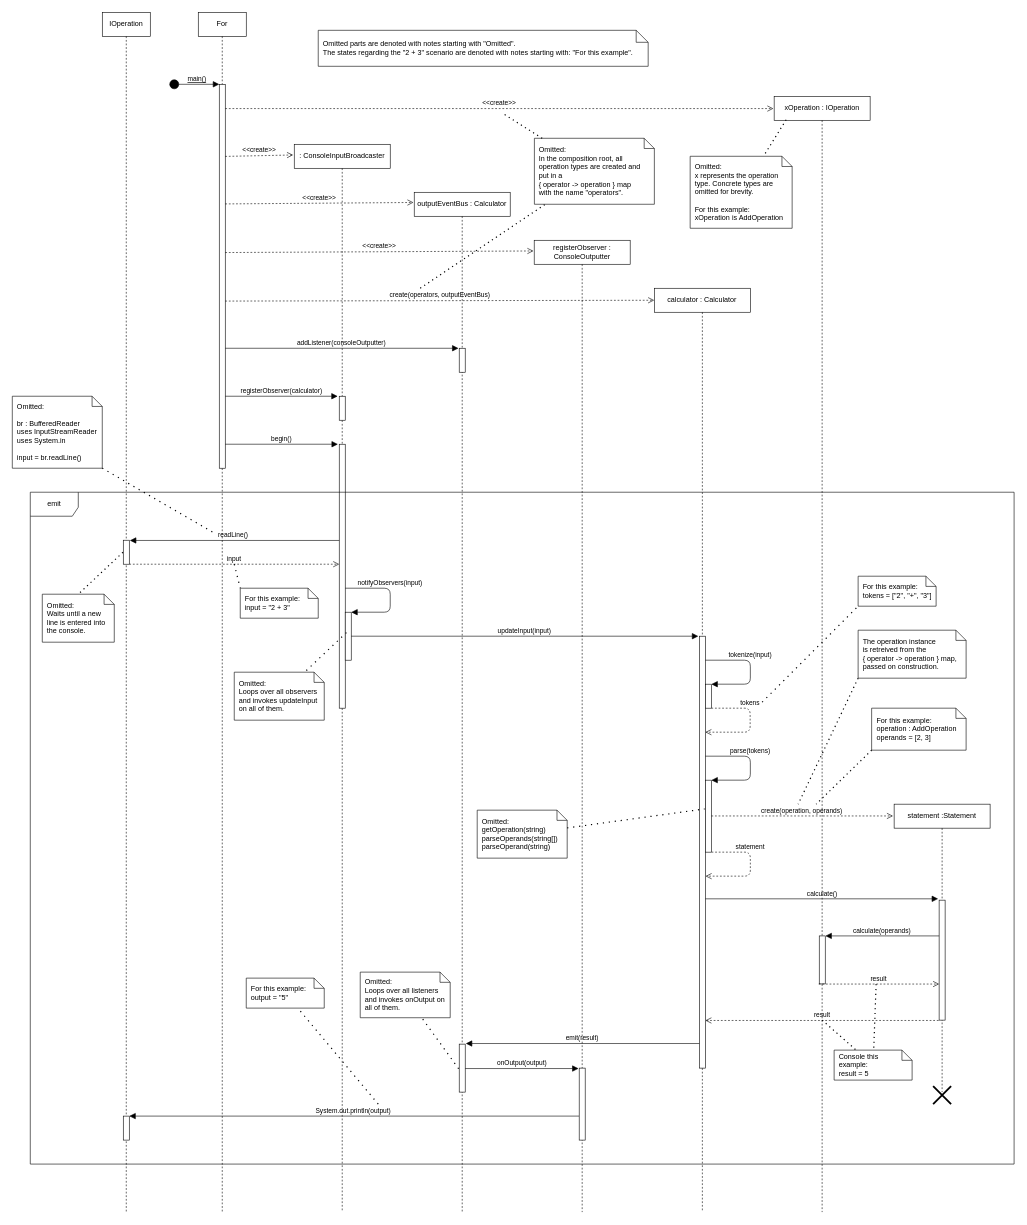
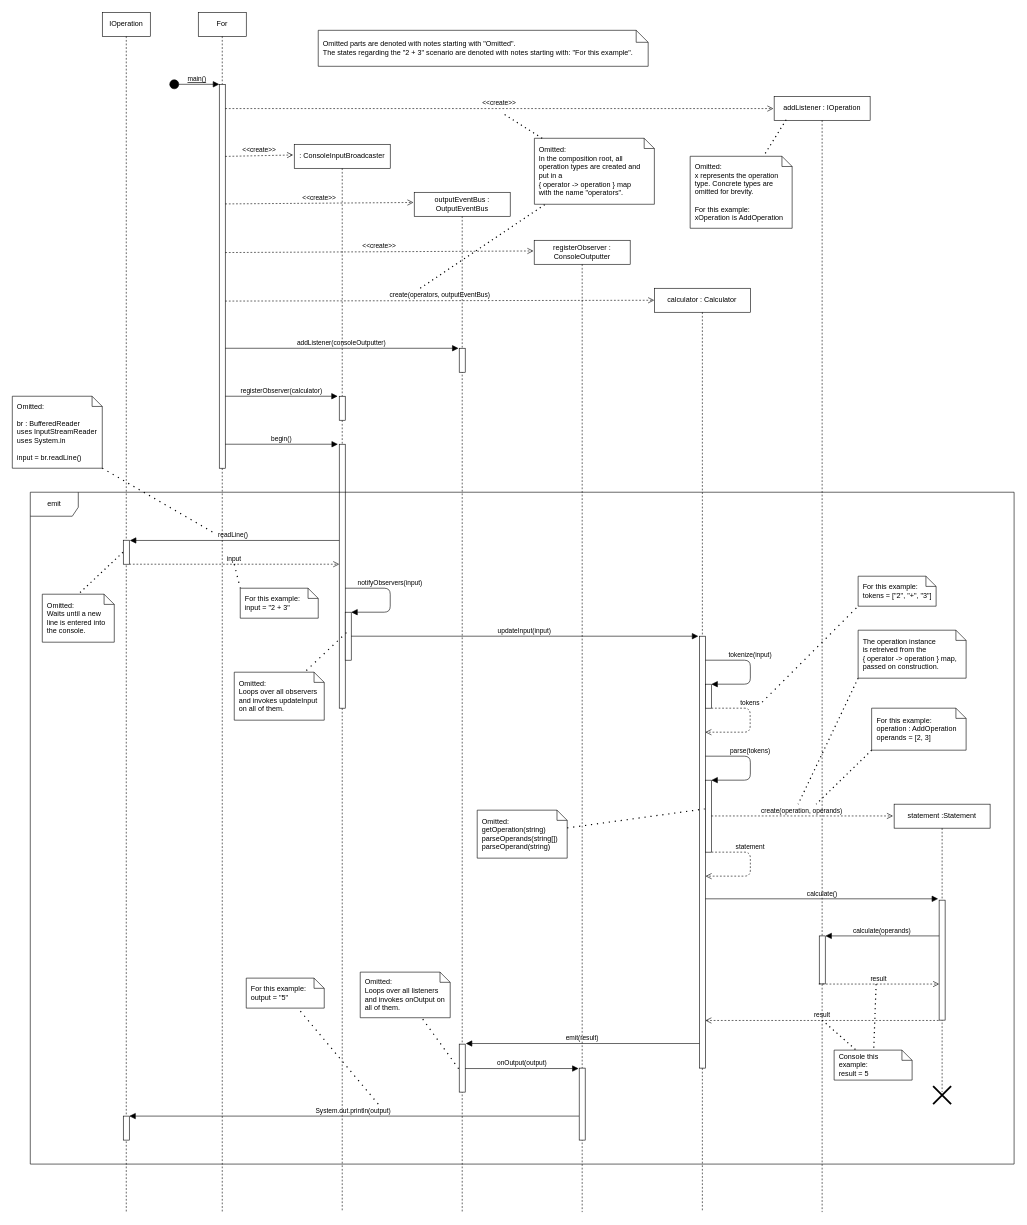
node "xOperation : IOperation": label "xOperation : IOperation" -> "addListener : IOperation"
node "outputEventBus : Calculator": label "outputEventBus : Calculator" -> "outputEventBus : OutputEventBus"
